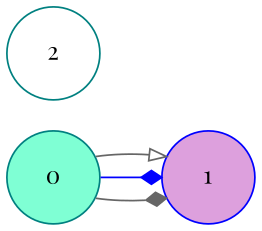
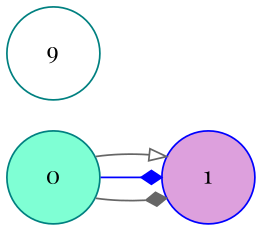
node "2": label "2" -> "9"
